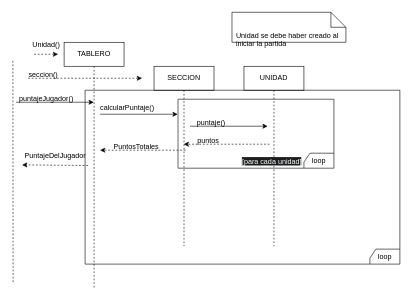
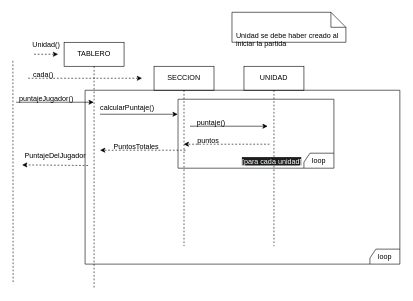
node "seccion()": label "seccion()" -> "cada()"
